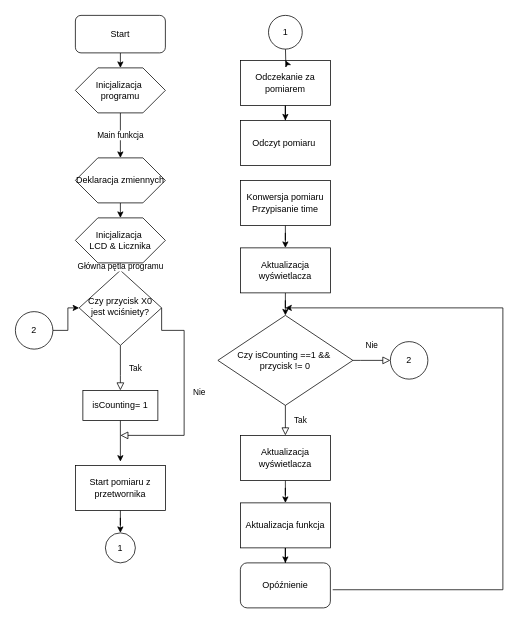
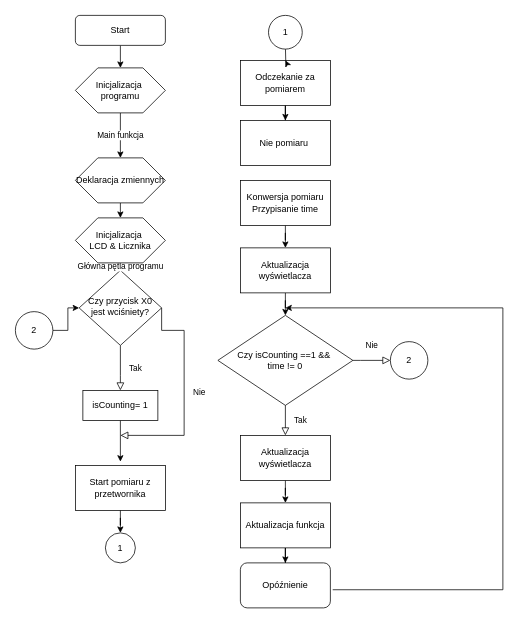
node "Start": size 90x38 -> 90x30
node "Odczyt pomiaru": label "Odczyt pomiaru" -> "Nie pomiaru"
node "Czy isCounting ==1 && przycisk != 0": label "Czy isCounting ==1 && przycisk != 0" -> "Czy isCounting ==1 && time != 0"
